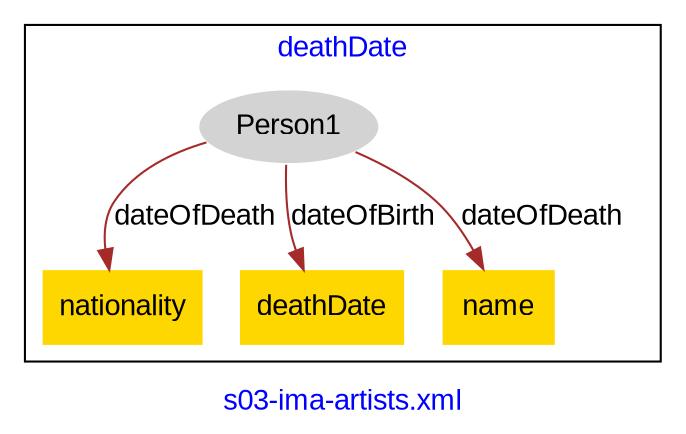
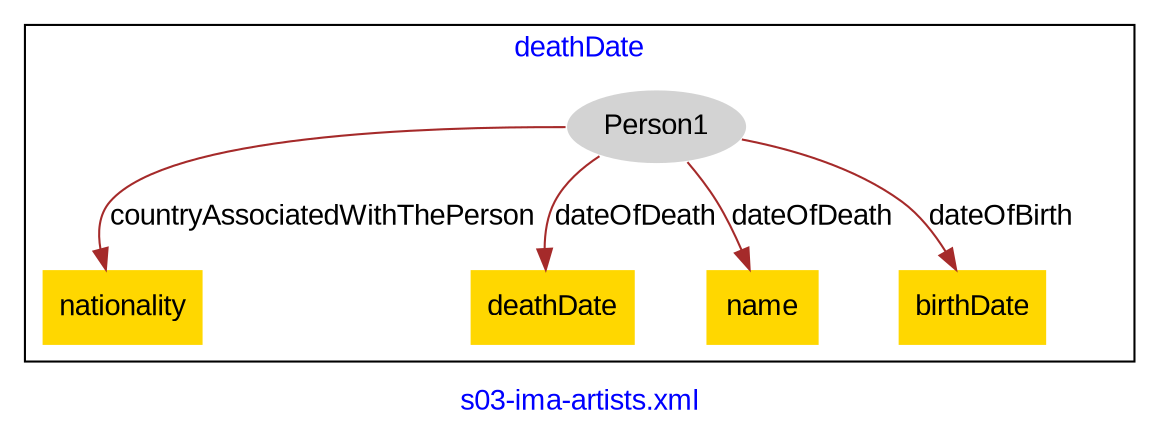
edge "Person1" -> "nationality": label "dateOfDeath" -> "countryAssociatedWithThePerson"
edge "Person1" -> "deathDate": label "dateOfBirth" -> "dateOfDeath"
node "birthDate": added
